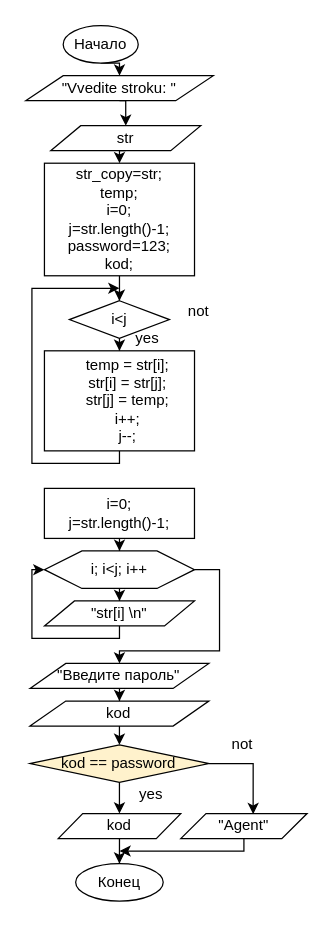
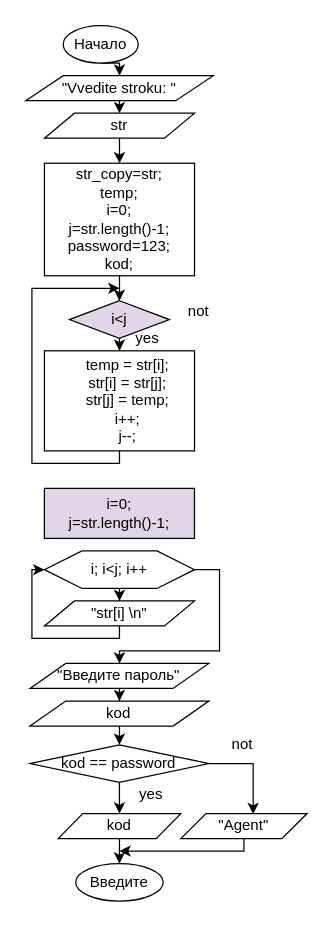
node "str": moved (126, 138) -> (119, 126)
node "i<j": fillcolor #ffffff -> #e1d5e7
node "i=0; j=str.length()-1;": fillcolor #ffffff -> #e1d5e7
edge "i=0; j=str.length()-1;" -> "i; i<j; i++": removed
node "kod == password": fillcolor #fff2cc -> #ffffff
node "Конец": label "Конец" -> "Введите"
